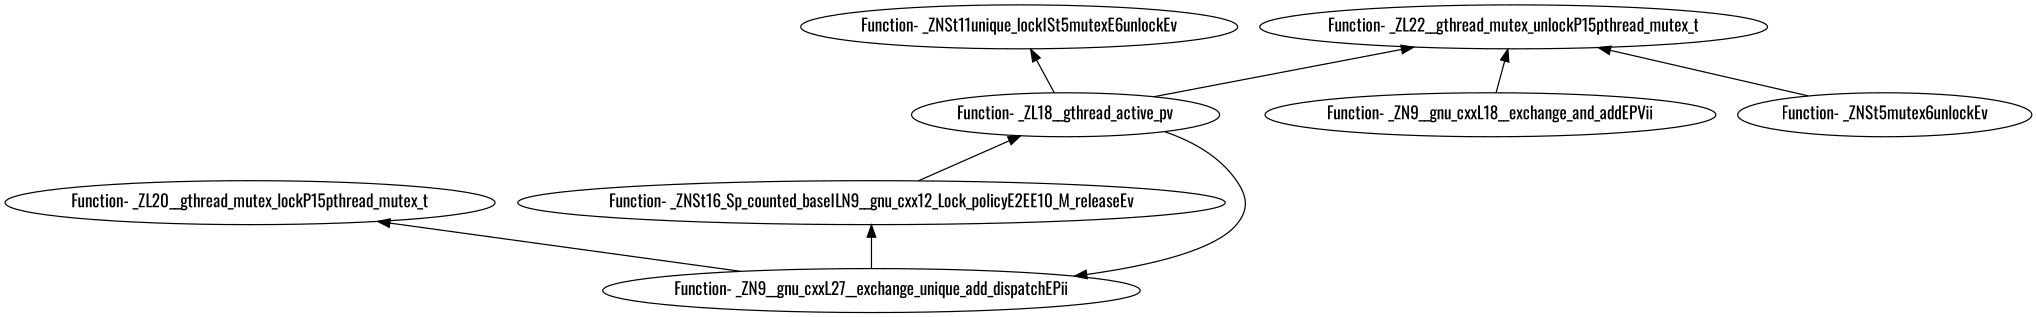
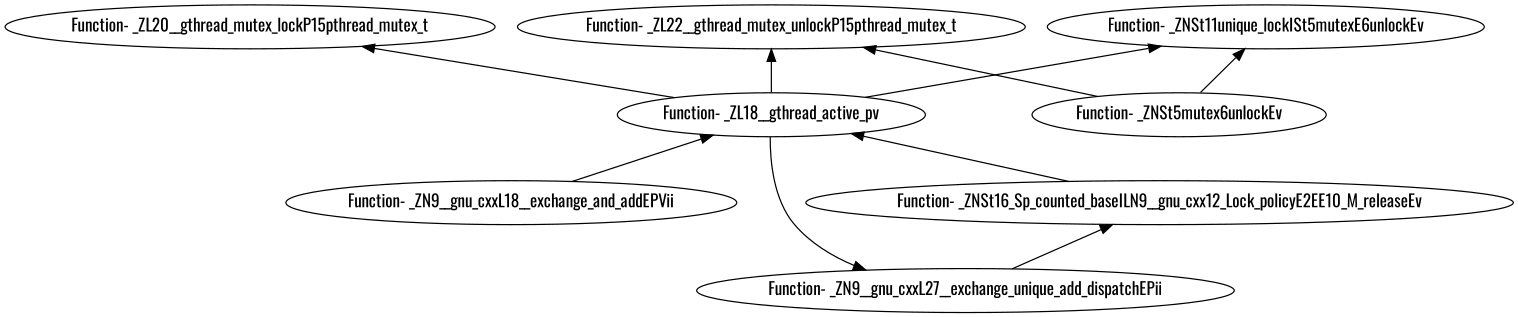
edge "Function- _ZNSt5mutex6unlockEv" -> "Function- _ZNSt11unique_lockISt5mutexE6unlockEv": added
edge "Function- _ZN9__gnu_cxxL18__exchange_and_addEPVii" -> "Function- _ZL22__gthread_mutex_unlockP15pthread_mutex_t": now "Function- _ZN9__gnu_cxxL18__exchange_and_addEPVii" -> "Function- _ZL18__gthread_active_pv"
edge "Function- _ZN9__gnu_cxxL27__exchange_unique_add_dispatchEPii" -> "Function- _ZL20__gthread_mutex_lockP15pthread_mutex_t": now "Function- _ZL18__gthread_active_pv" -> "Function- _ZL20__gthread_mutex_lockP15pthread_mutex_t"
